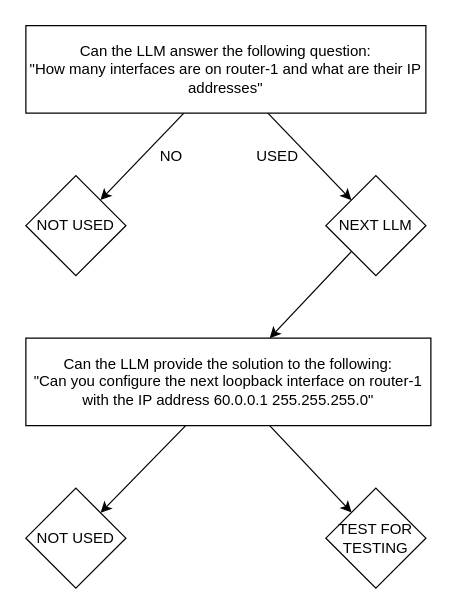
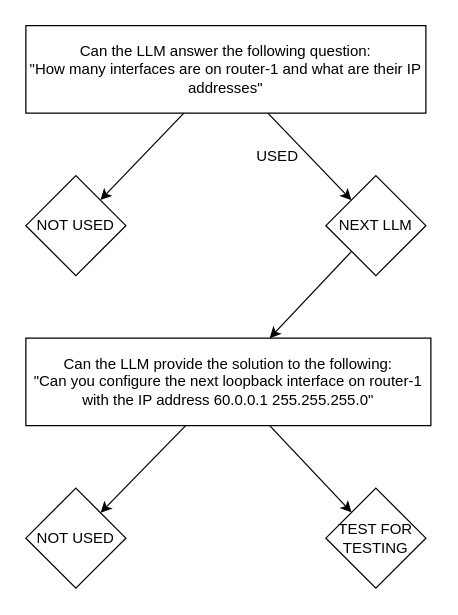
node "NO": removed
